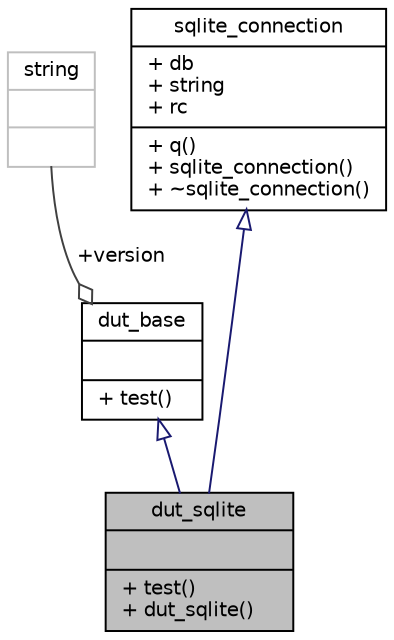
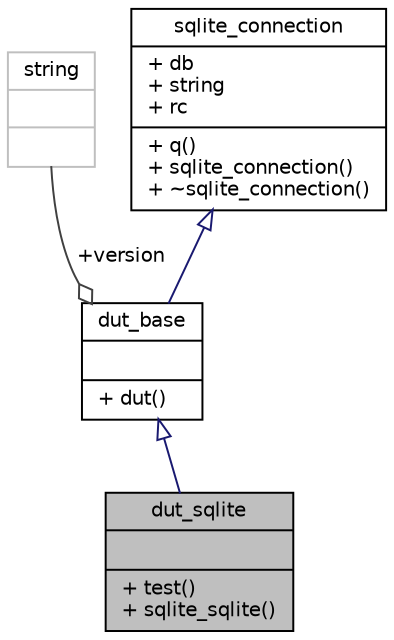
edge "dut_sqlite" -> "sqlite_connection": now "dut_base" -> "sqlite_connection"
node "dut_base": text "+ test()" -> "+ dut()"
node "dut_sqlite": text "+ dut_sqlite()" -> "+ sqlite_sqlite()"
